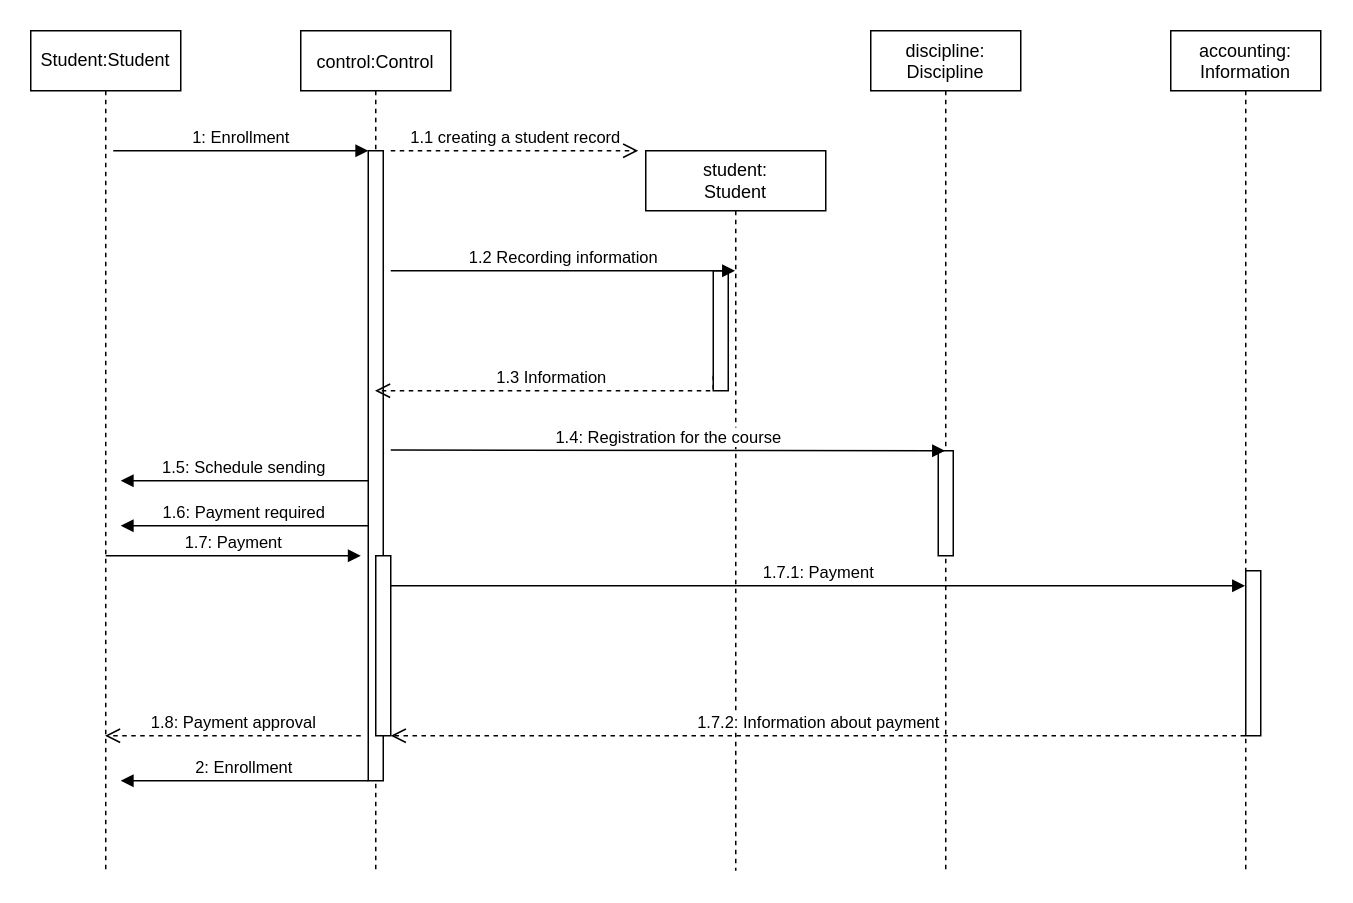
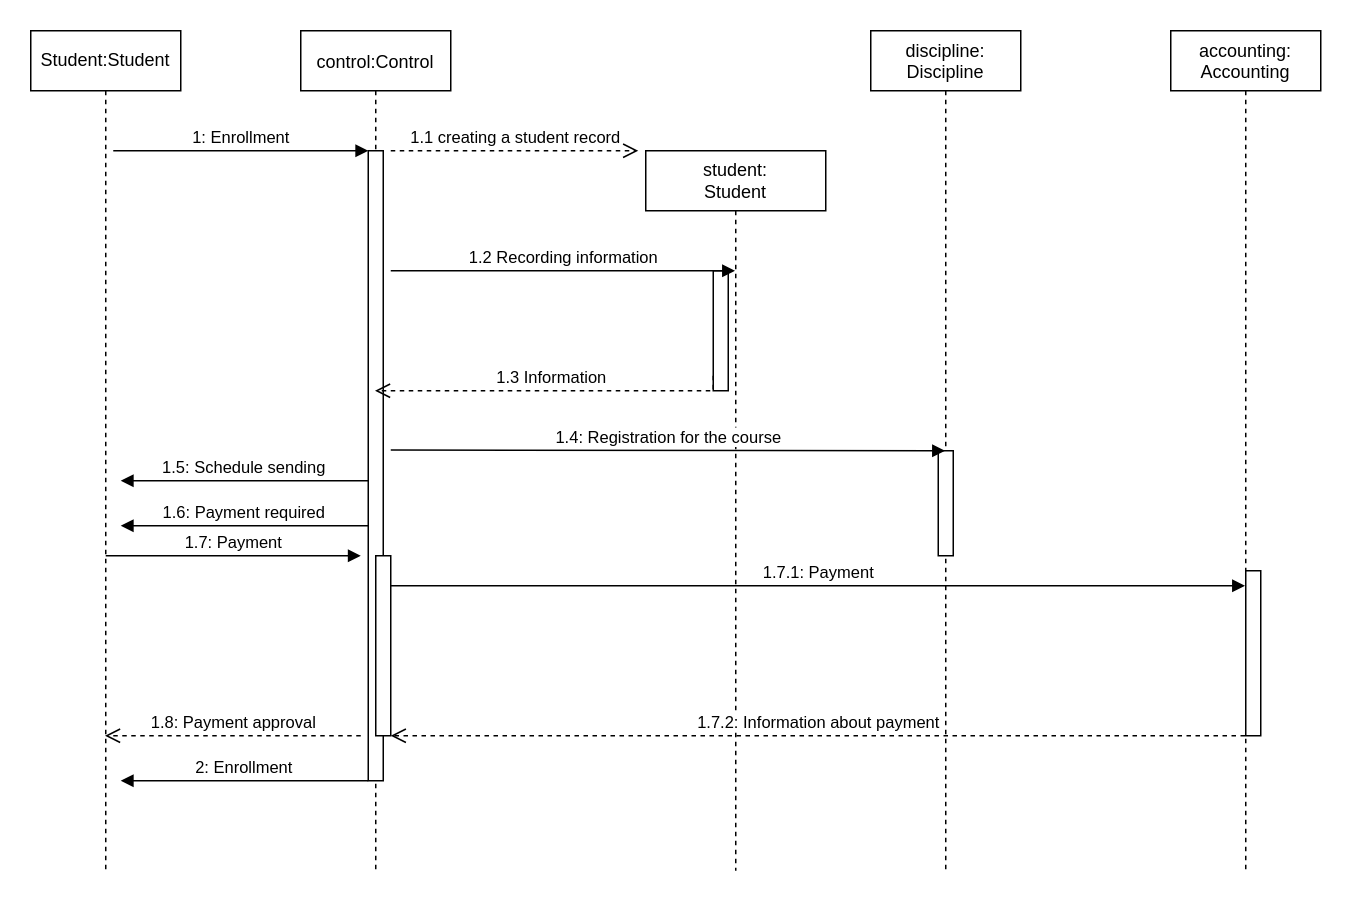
node "accounting: Information": label "accounting: Information" -> "accounting: Accounting"
